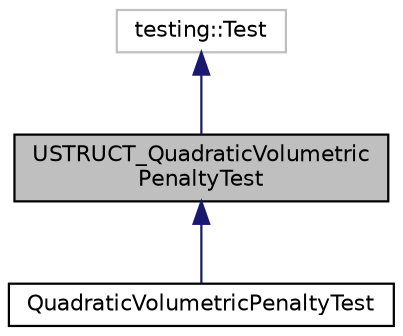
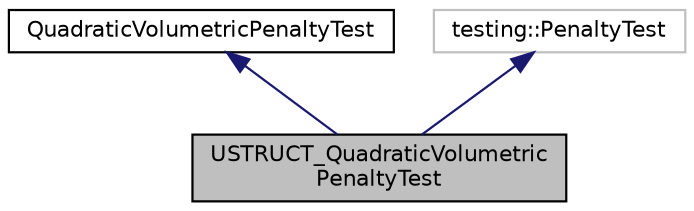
node "testing::Test": label "testing::Test" -> "testing::PenaltyTest"
edge "QuadraticVolumetricPenaltyTest" -> "USTRUCT_QuadraticVolumetric PenaltyTest": reversed
